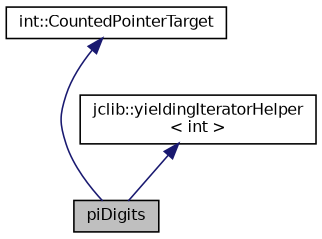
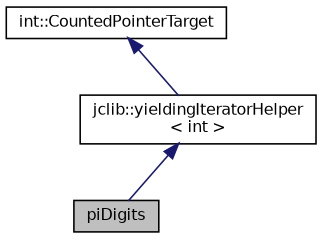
edge "piDigits" -> "int::CountedPointerTarget": now "jclib::yieldingIteratorHelper < int >" -> "int::CountedPointerTarget"
